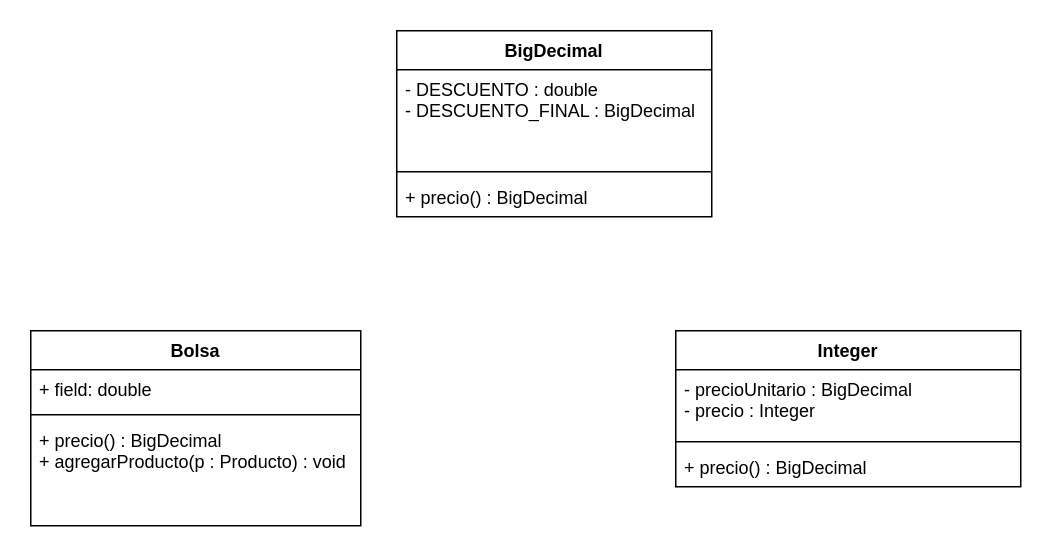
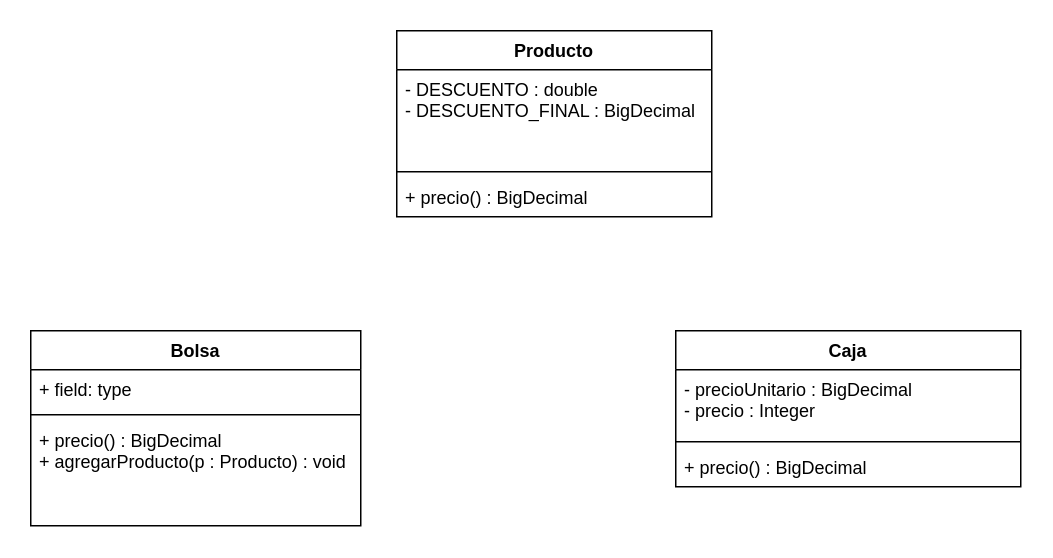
node "BigDecimal": label "BigDecimal" -> "Producto"
node "Integer": label "Integer" -> "Caja"
node "+ field: double": label "+ field: double" -> "+ field: type"
